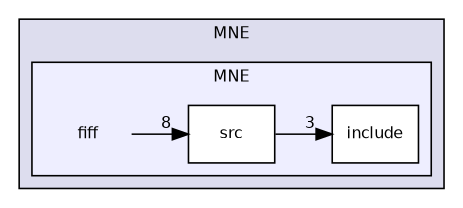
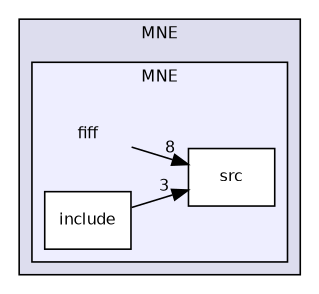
edge "src" -> "include": reversed
